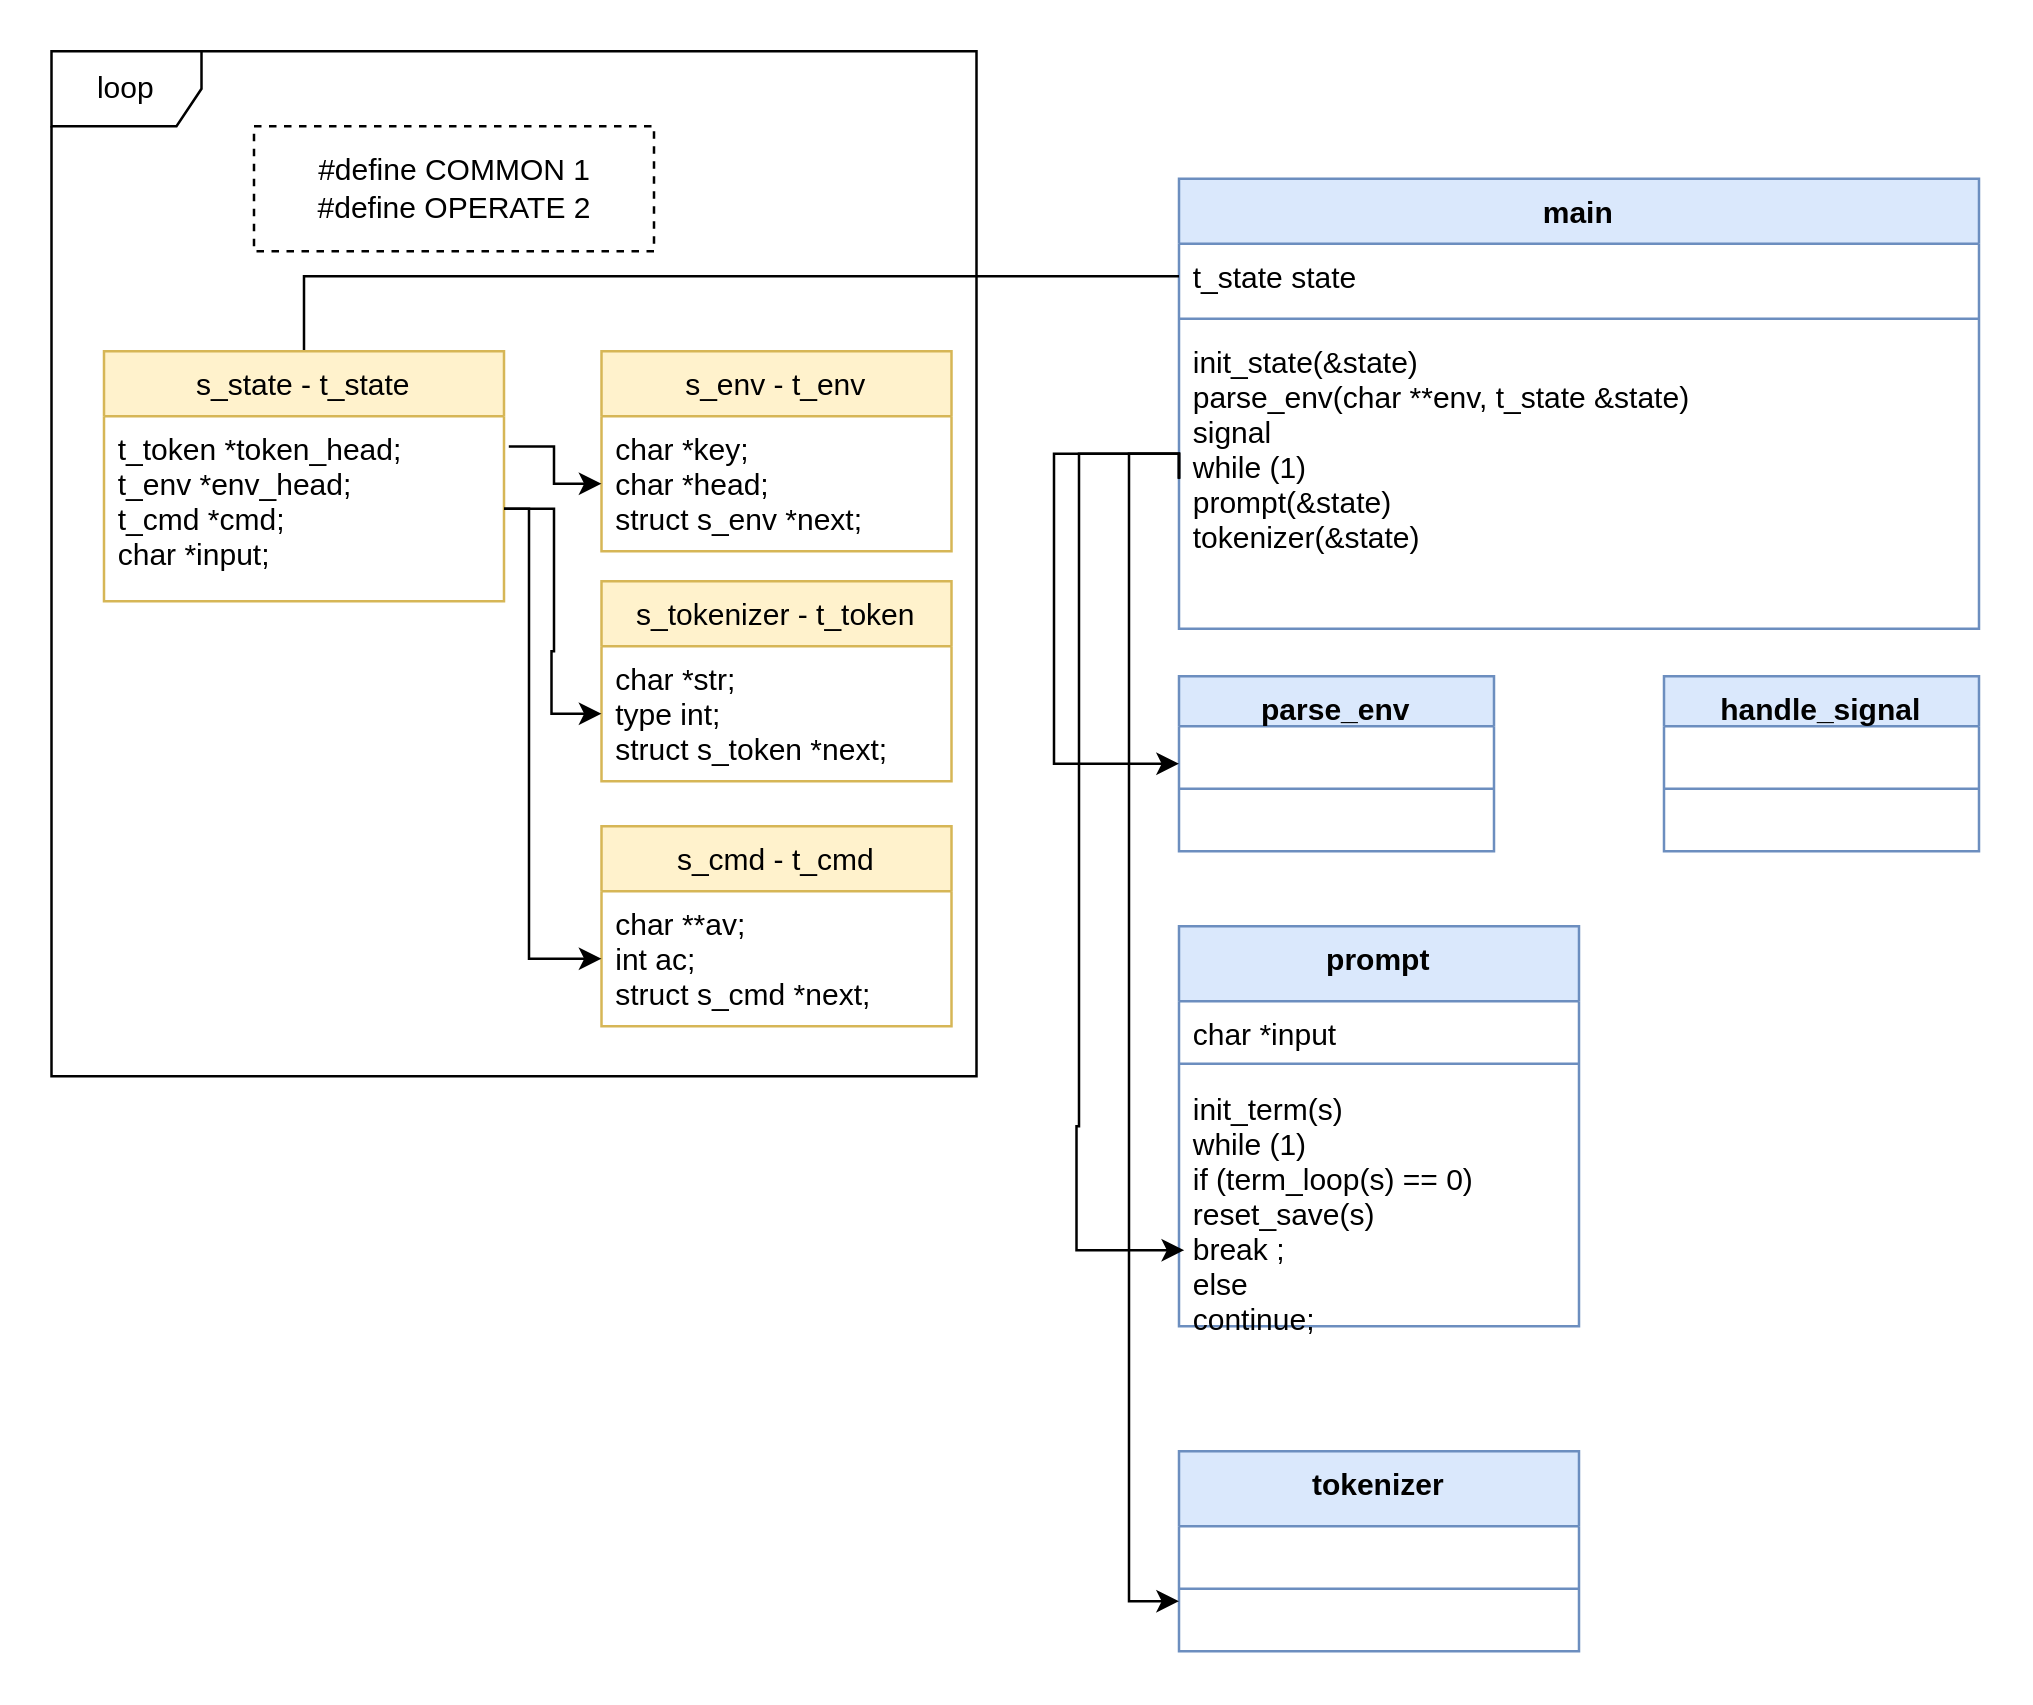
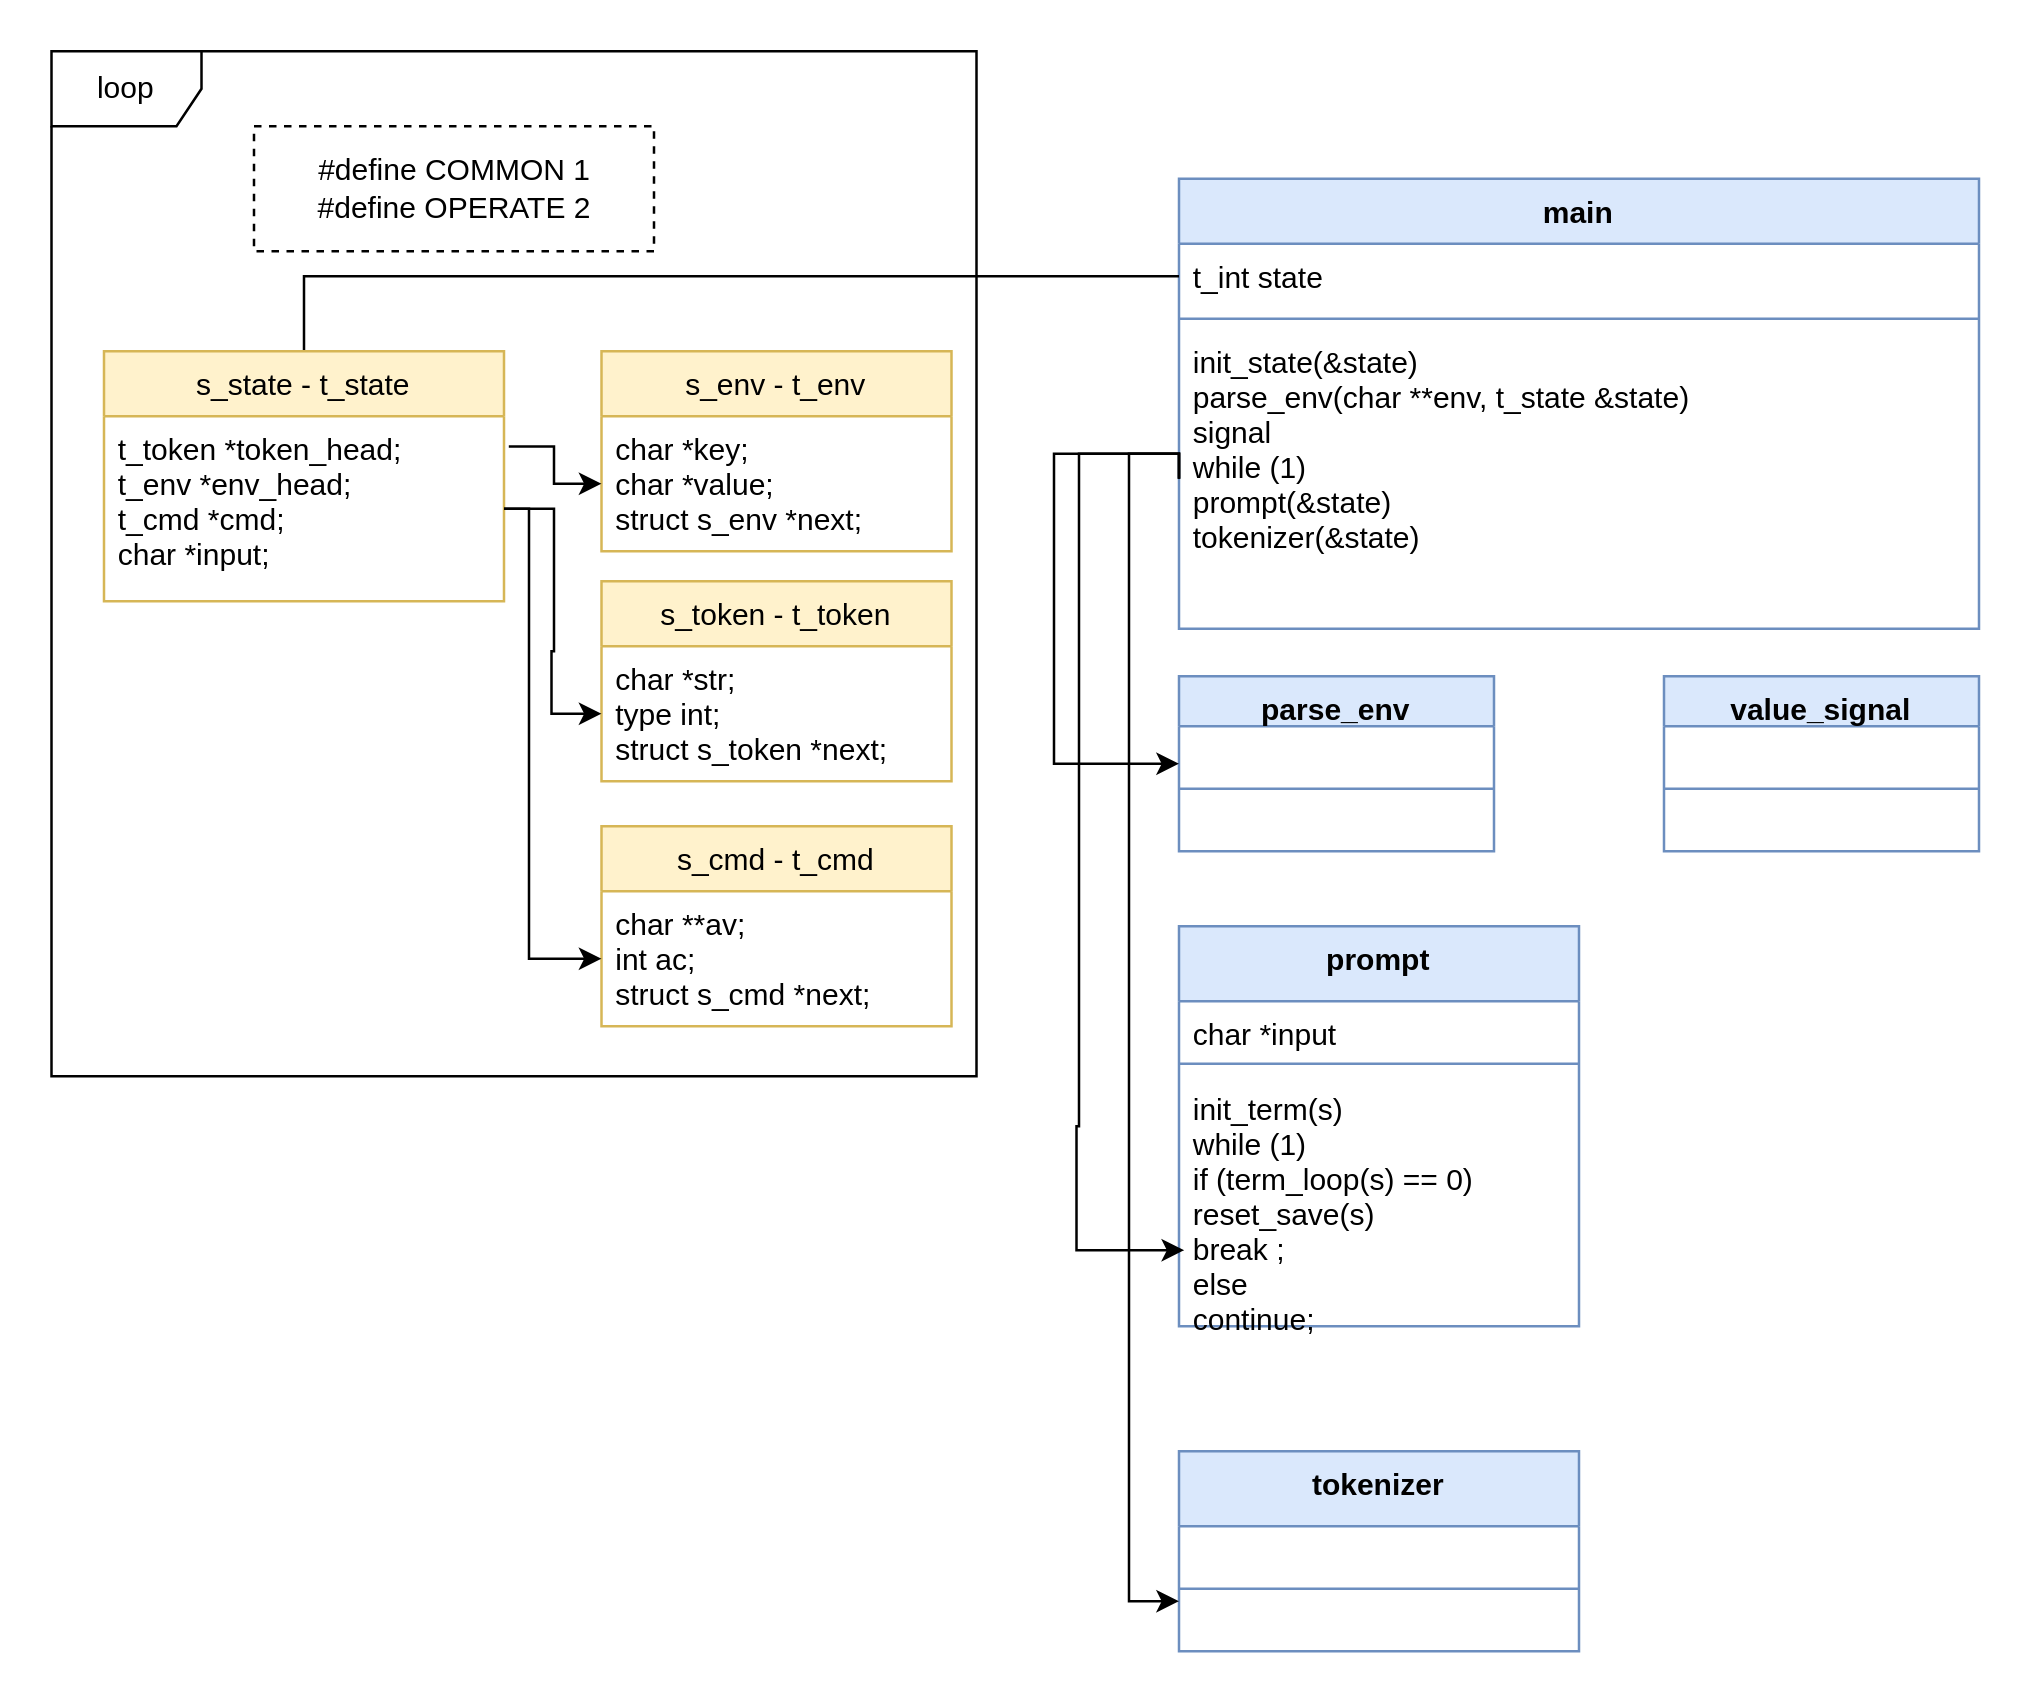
node "t_state state": label "t_state state" -> "t_int state"
node "char *key; char *head; struct s_env *next;": label "char *key; char *head; struct s_env *next;" -> "char *key; char *value; struct s_env *next;"
node "s_tokenizer - t_token": label "s_tokenizer - t_token" -> "s_token - t_token"
node "handle_signal": label "handle_signal" -> "value_signal"
